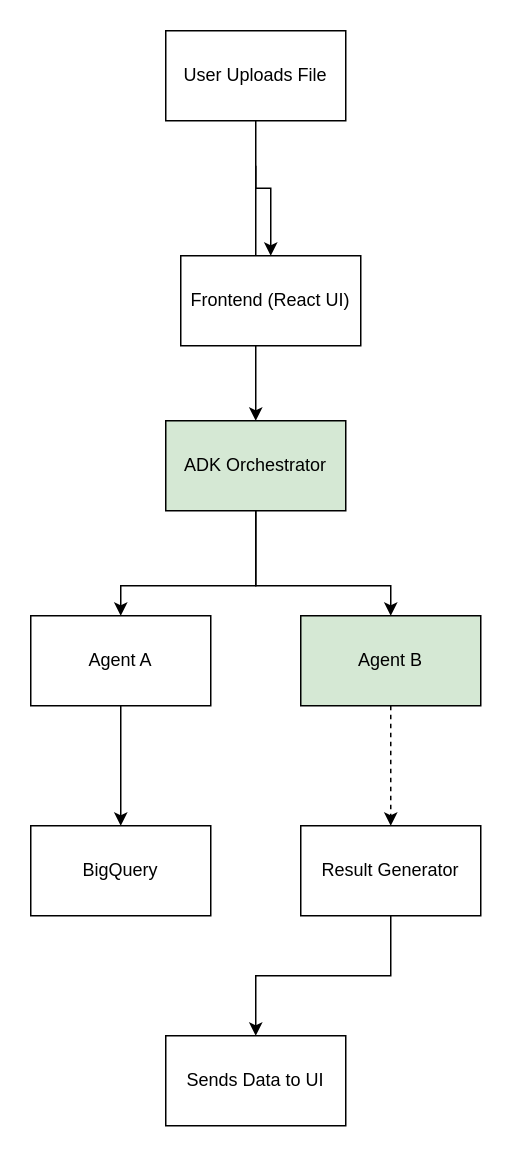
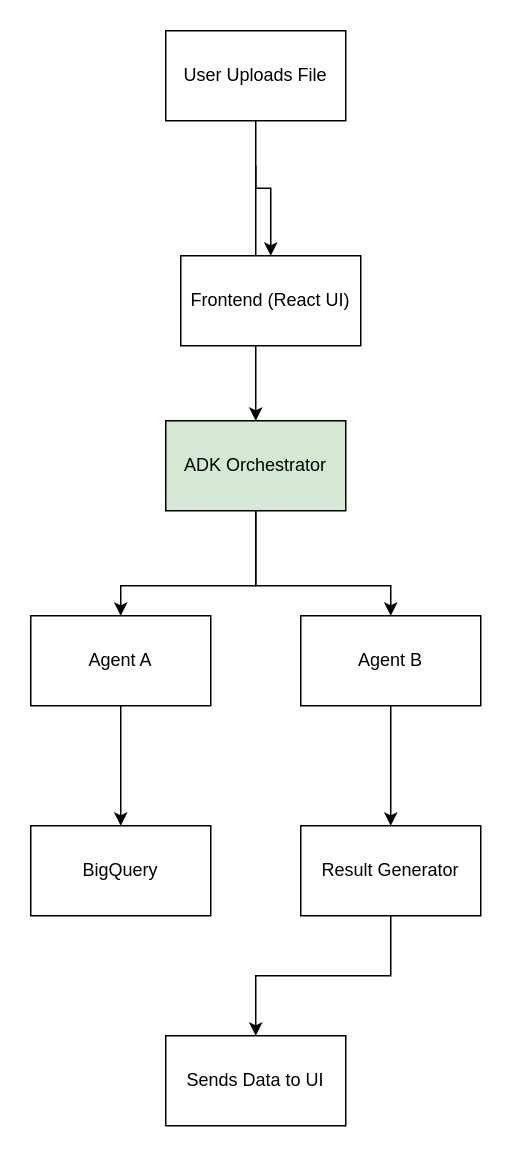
node "Agent B": fillcolor #d5e8d4 -> #ffffff
edge "Agent B" -> "Result Generator": style dashed -> solid
